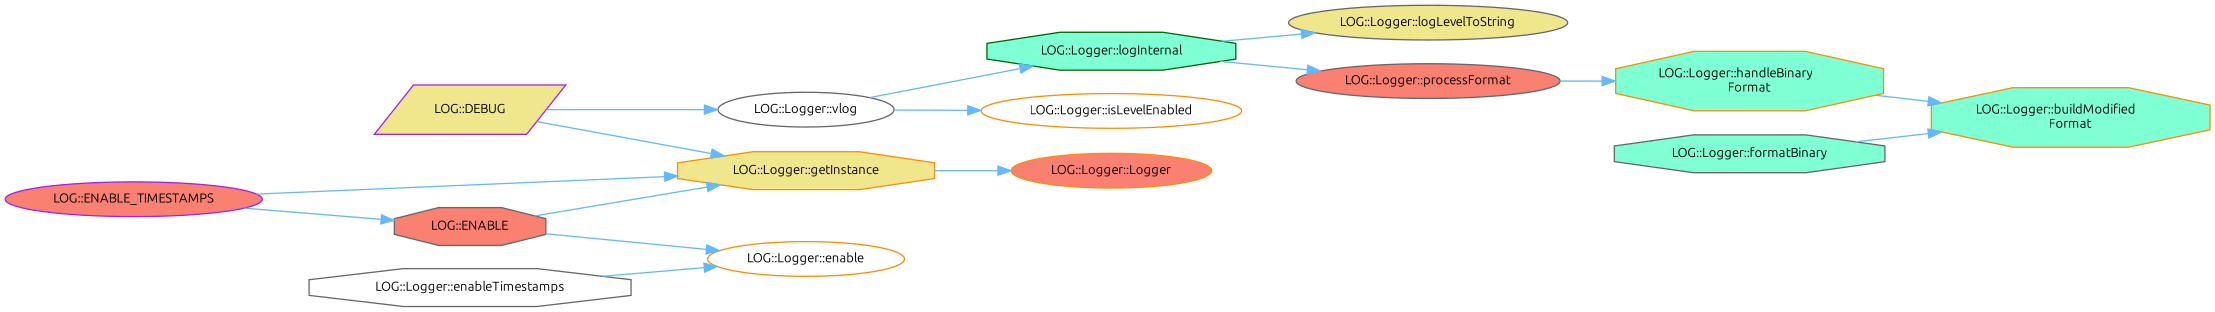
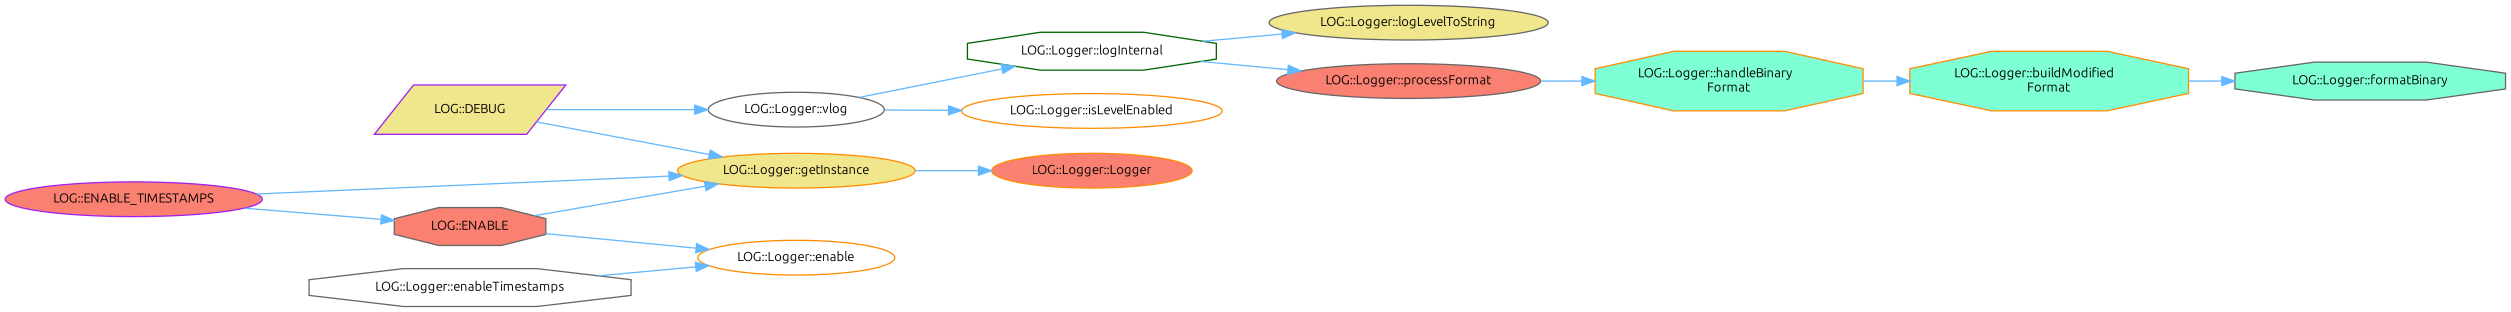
node "LOG::Logger::logInternal": fillcolor aquamarine -> white
edge "LOG::Logger::formatBinary" -> "LOG::Logger::buildModified Format": reversed
node "LOG::Logger::getInstance": shape octagon -> ellipse
